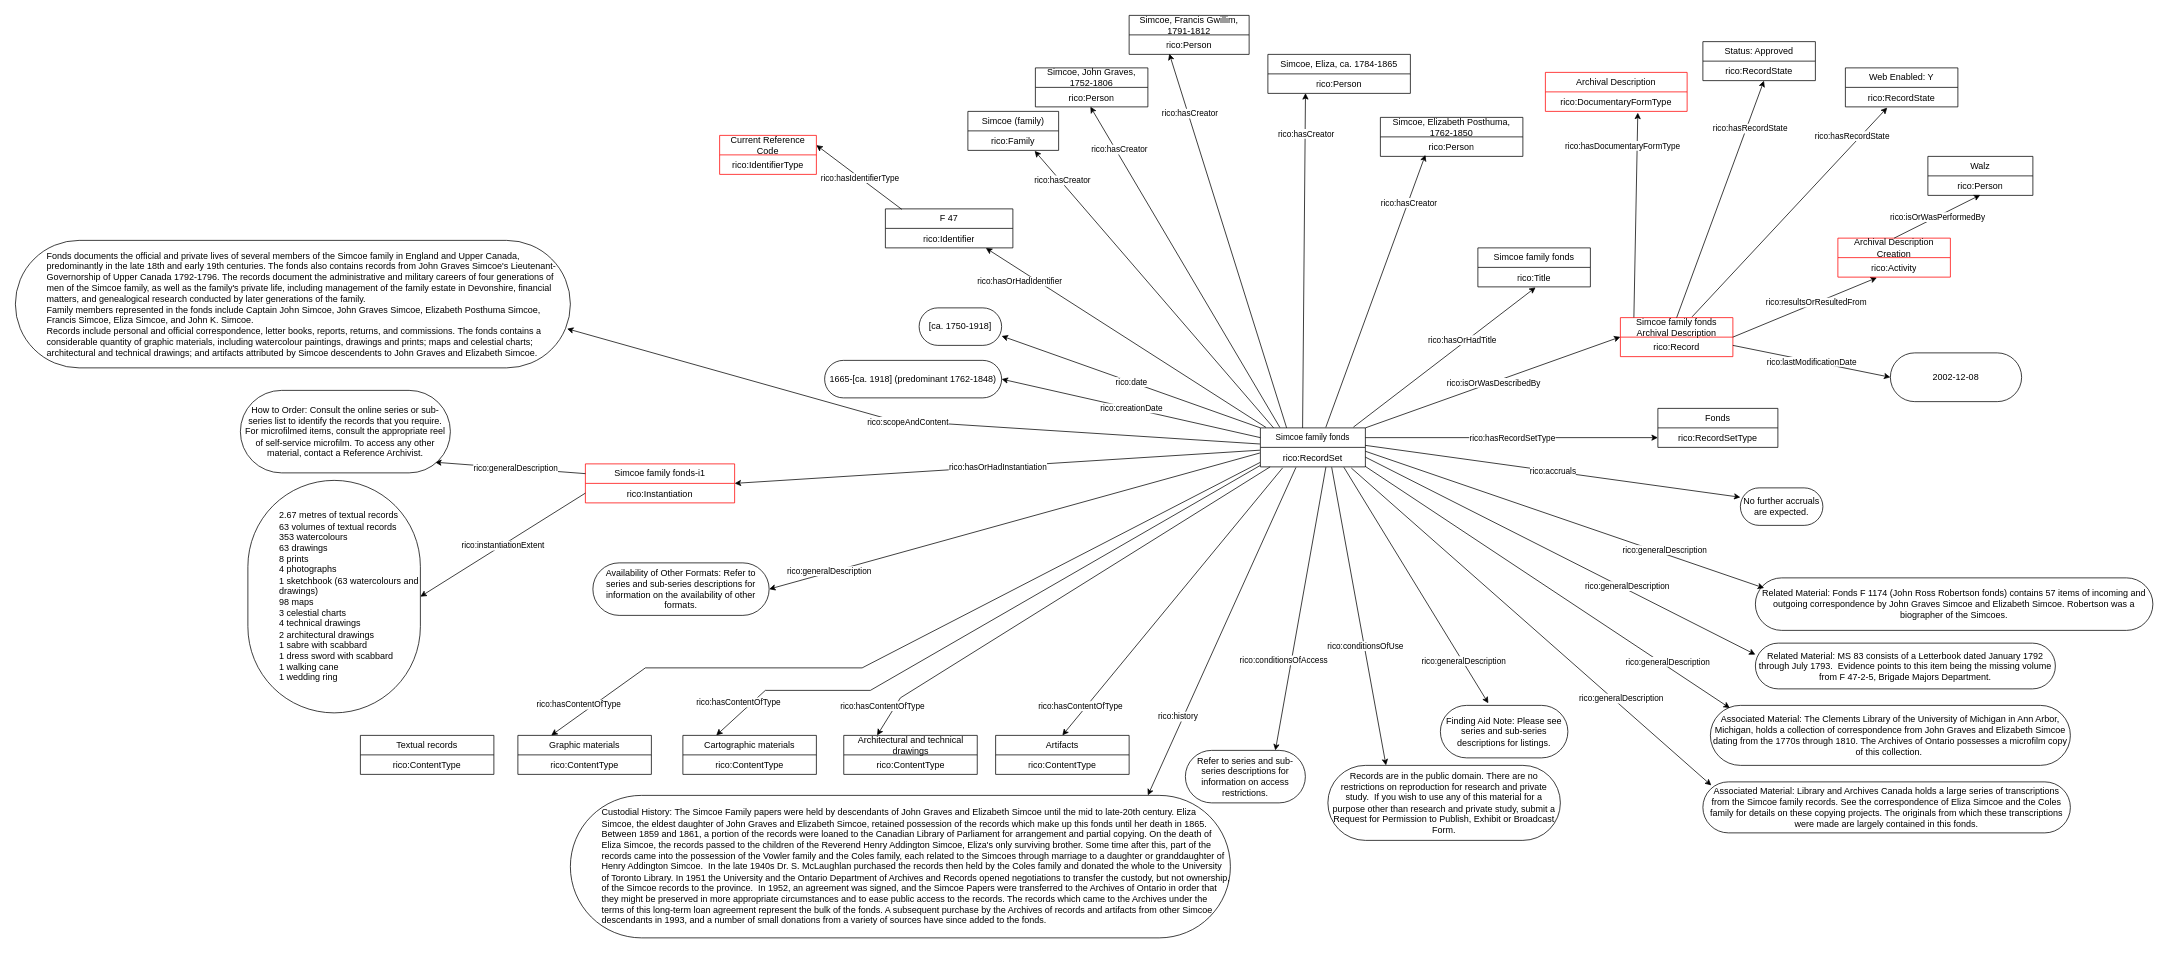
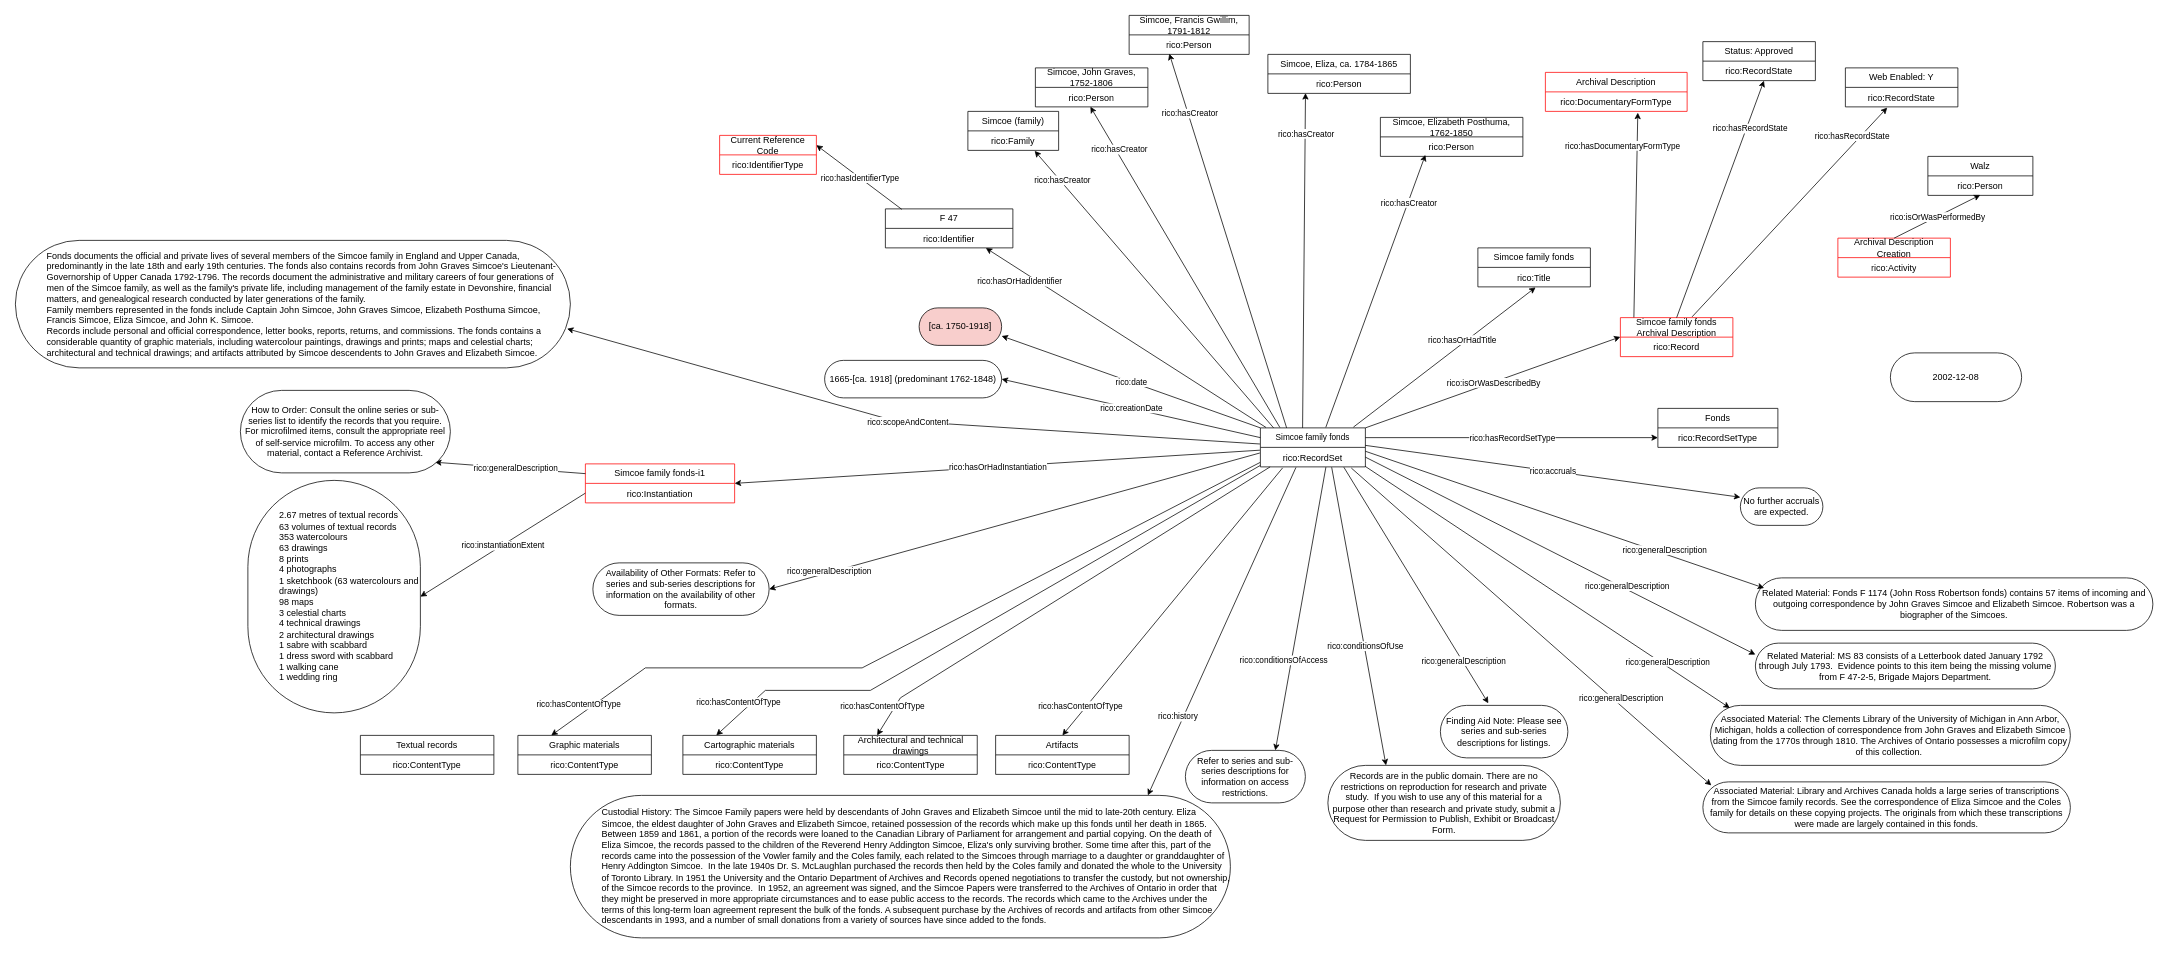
edge "Simcoe family fonds Archival Description" -> "rico:Activity": removed, label "rico:resultsOrResultedFrom"
node "[ca. 1750-1918]": fillcolor #ffffff -> #f8cecc
edge "rico:Record" -> "2002-12-08": removed, label "rico:lastModificationDate"
